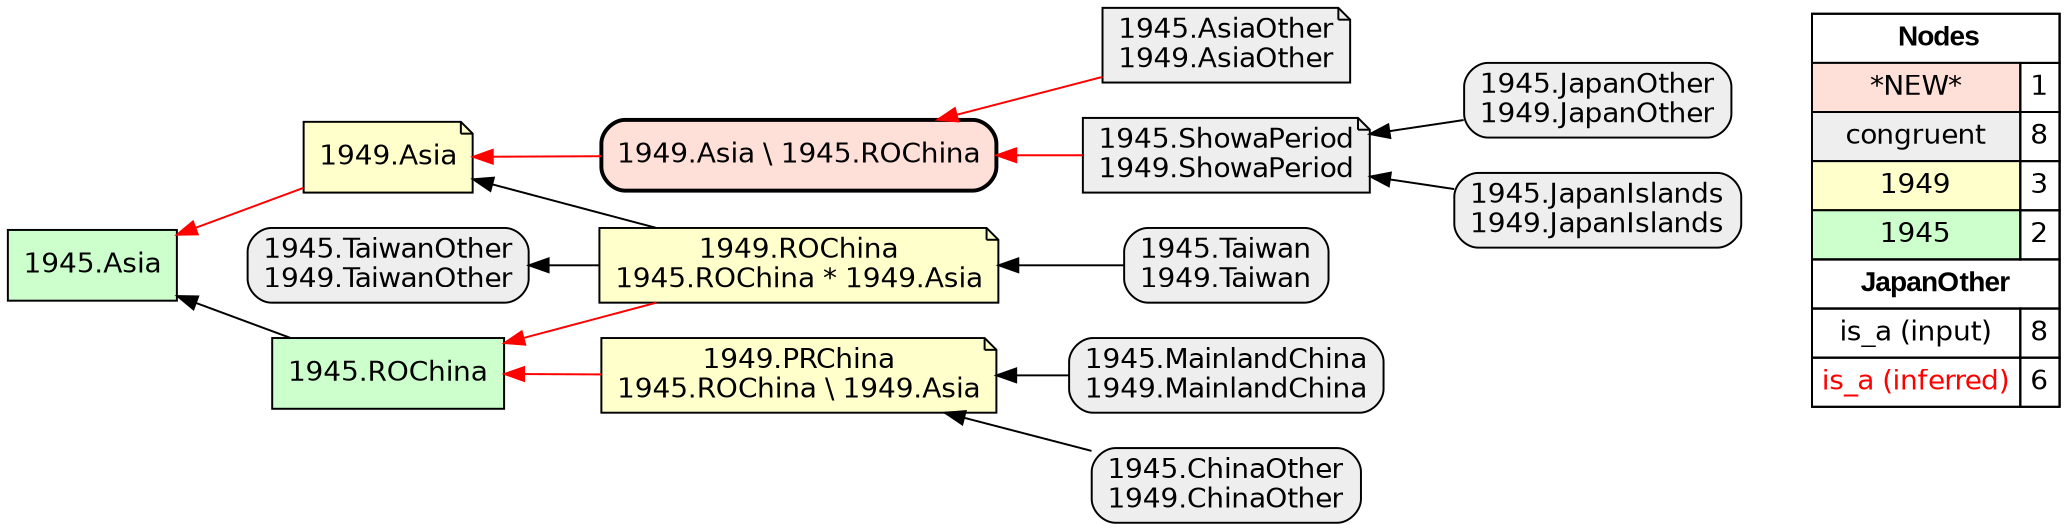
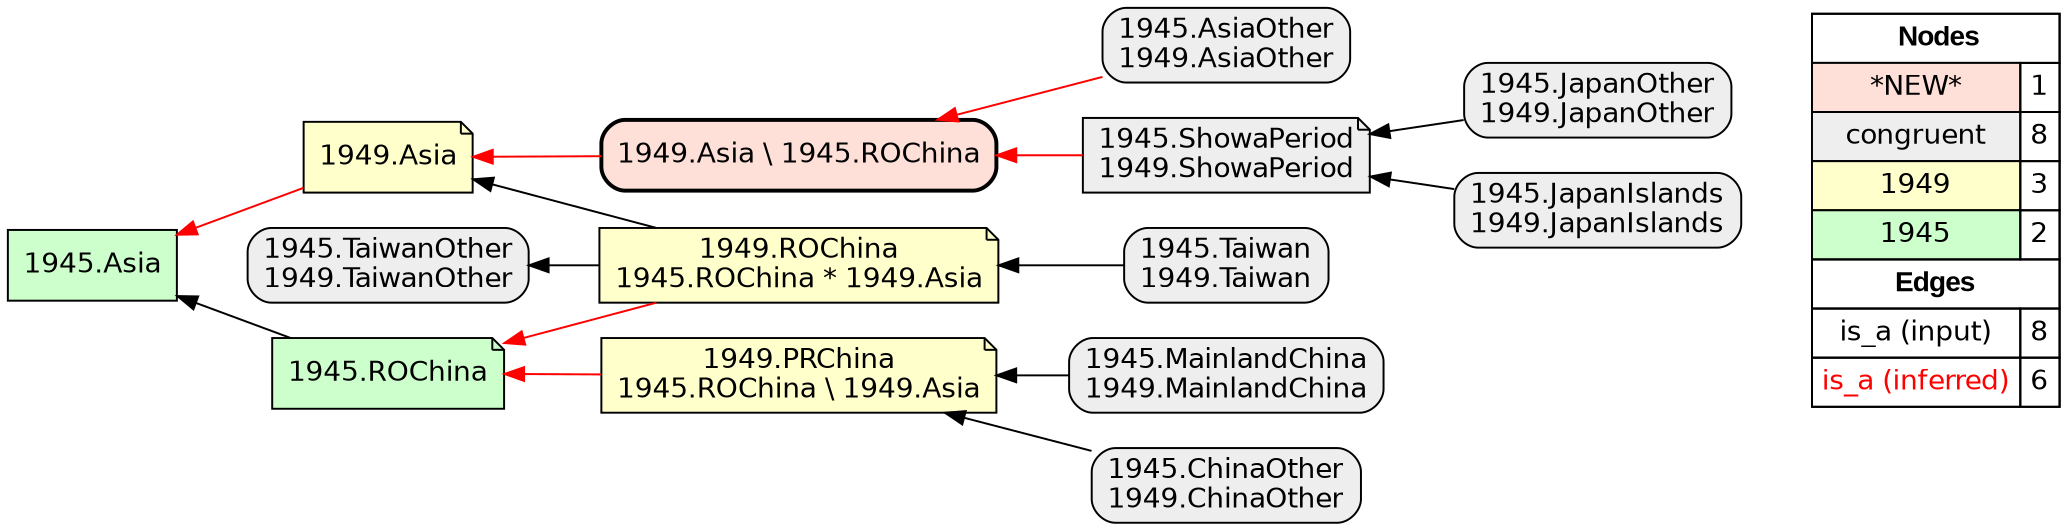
node "1945.AsiaOther 1949.AsiaOther": shape note -> box
node "Nodes": text "JapanOther" -> "Edges"
node "1945.ROChina": shape box -> note
